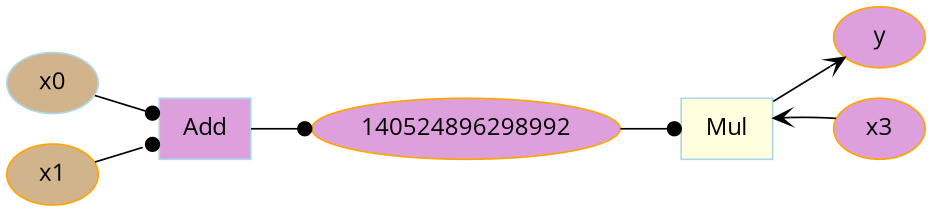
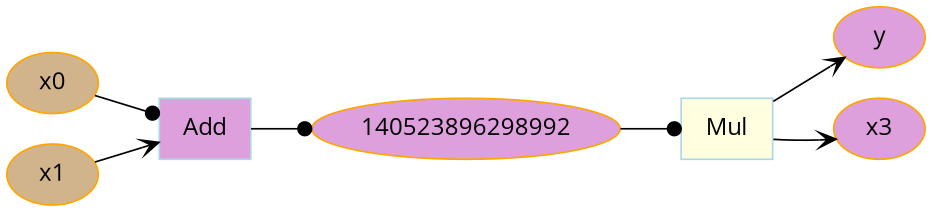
node "x0": color lightblue -> orange
edge "x3" -> "Mul": reversed
node "140524896298992": label "140524896298992" -> "140523896298992"
edge "x1" -> "Add": arrowhead dot -> vee
